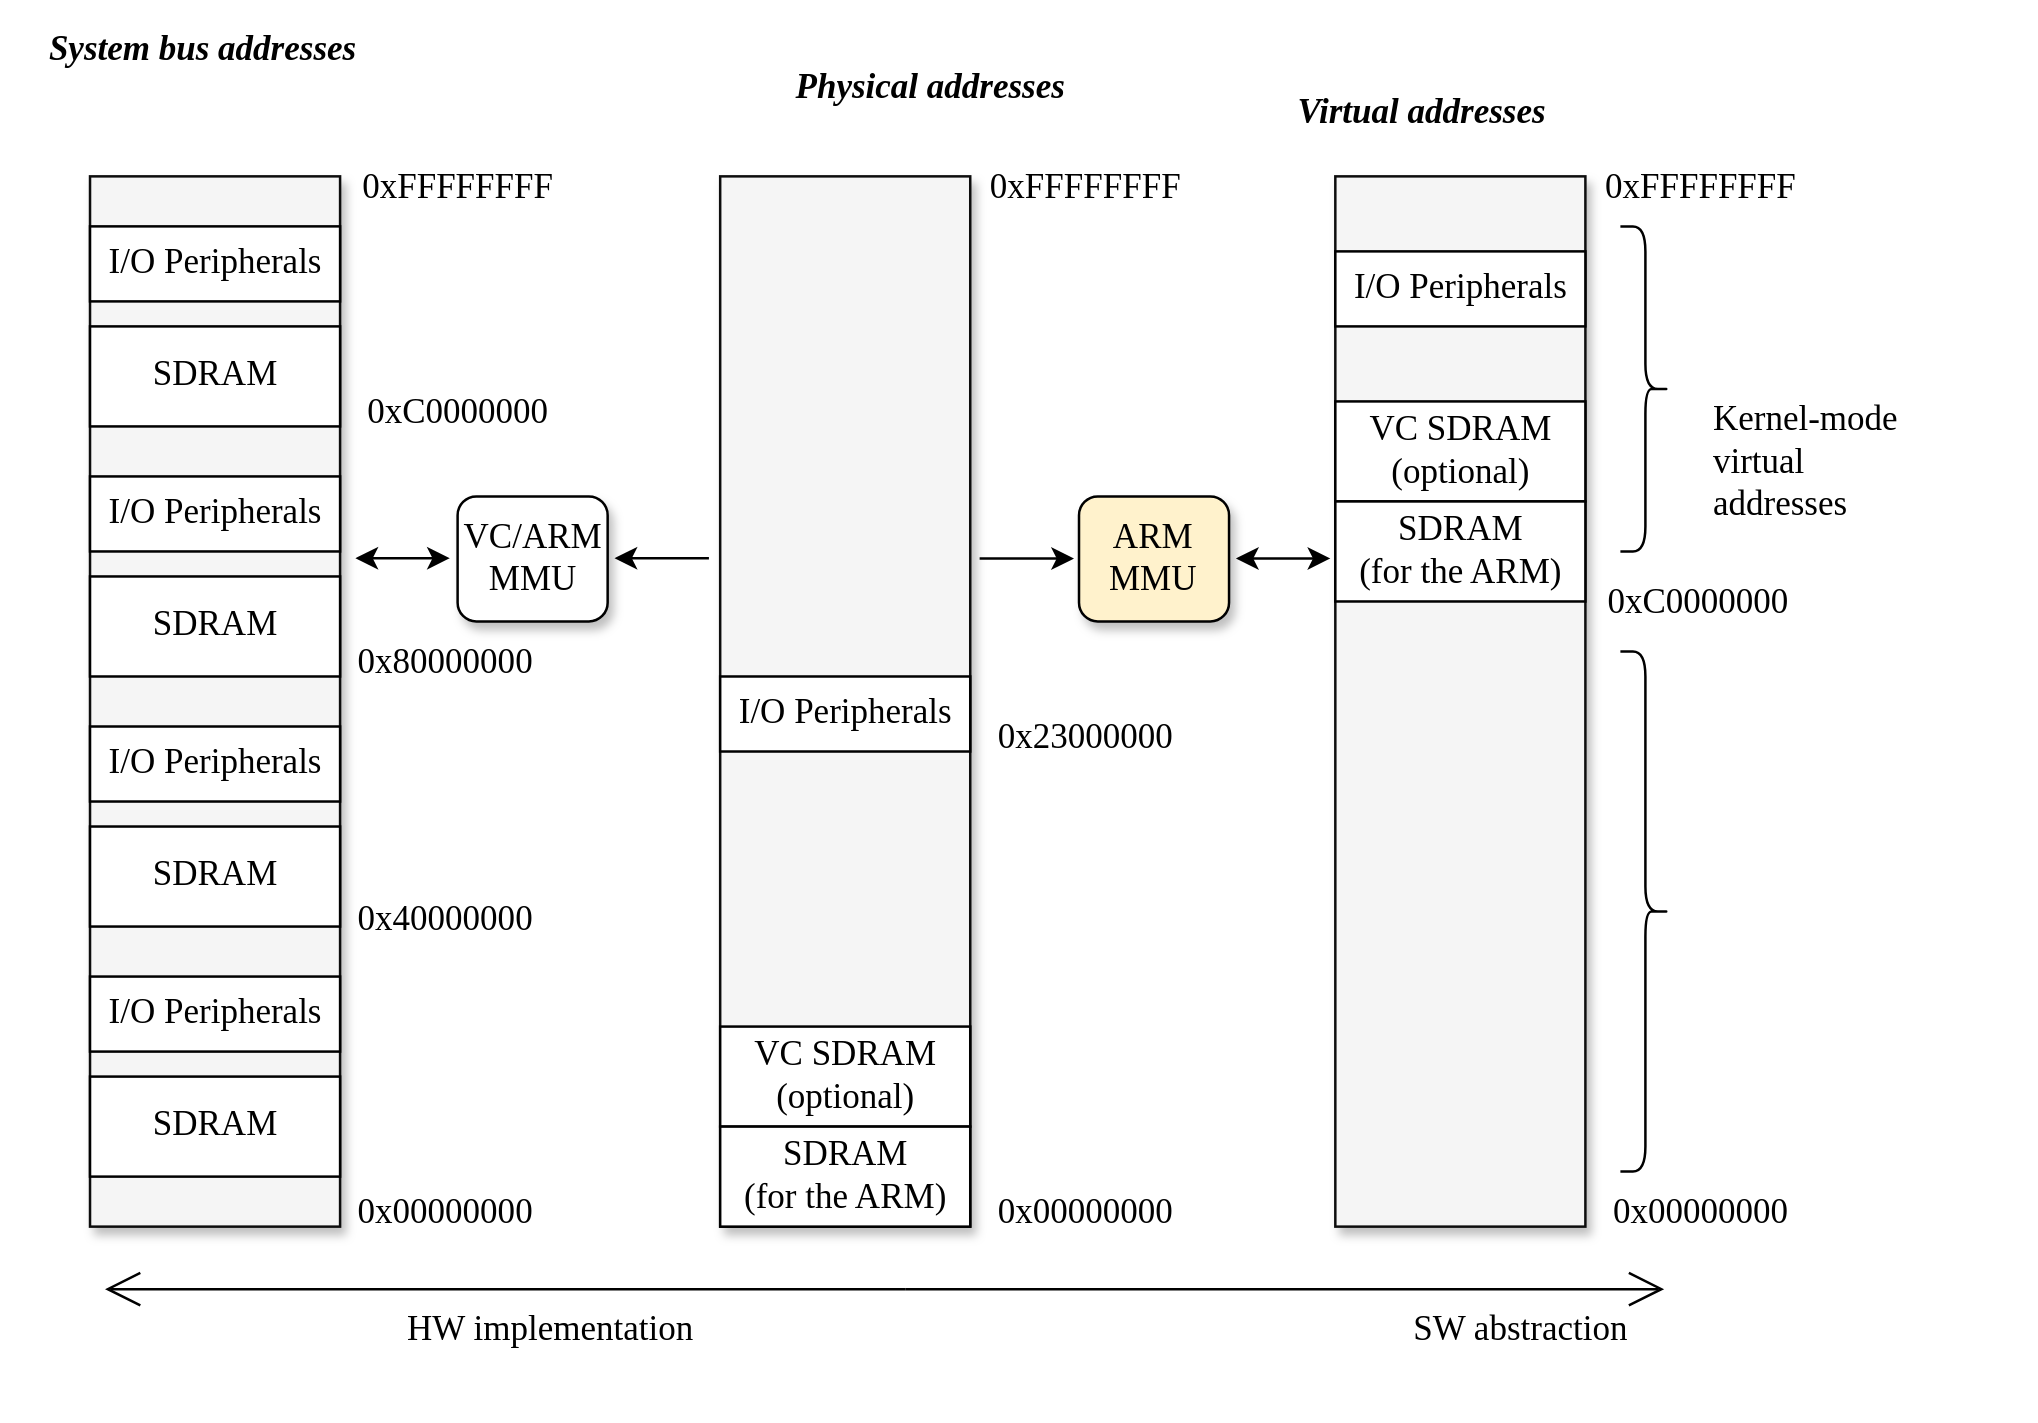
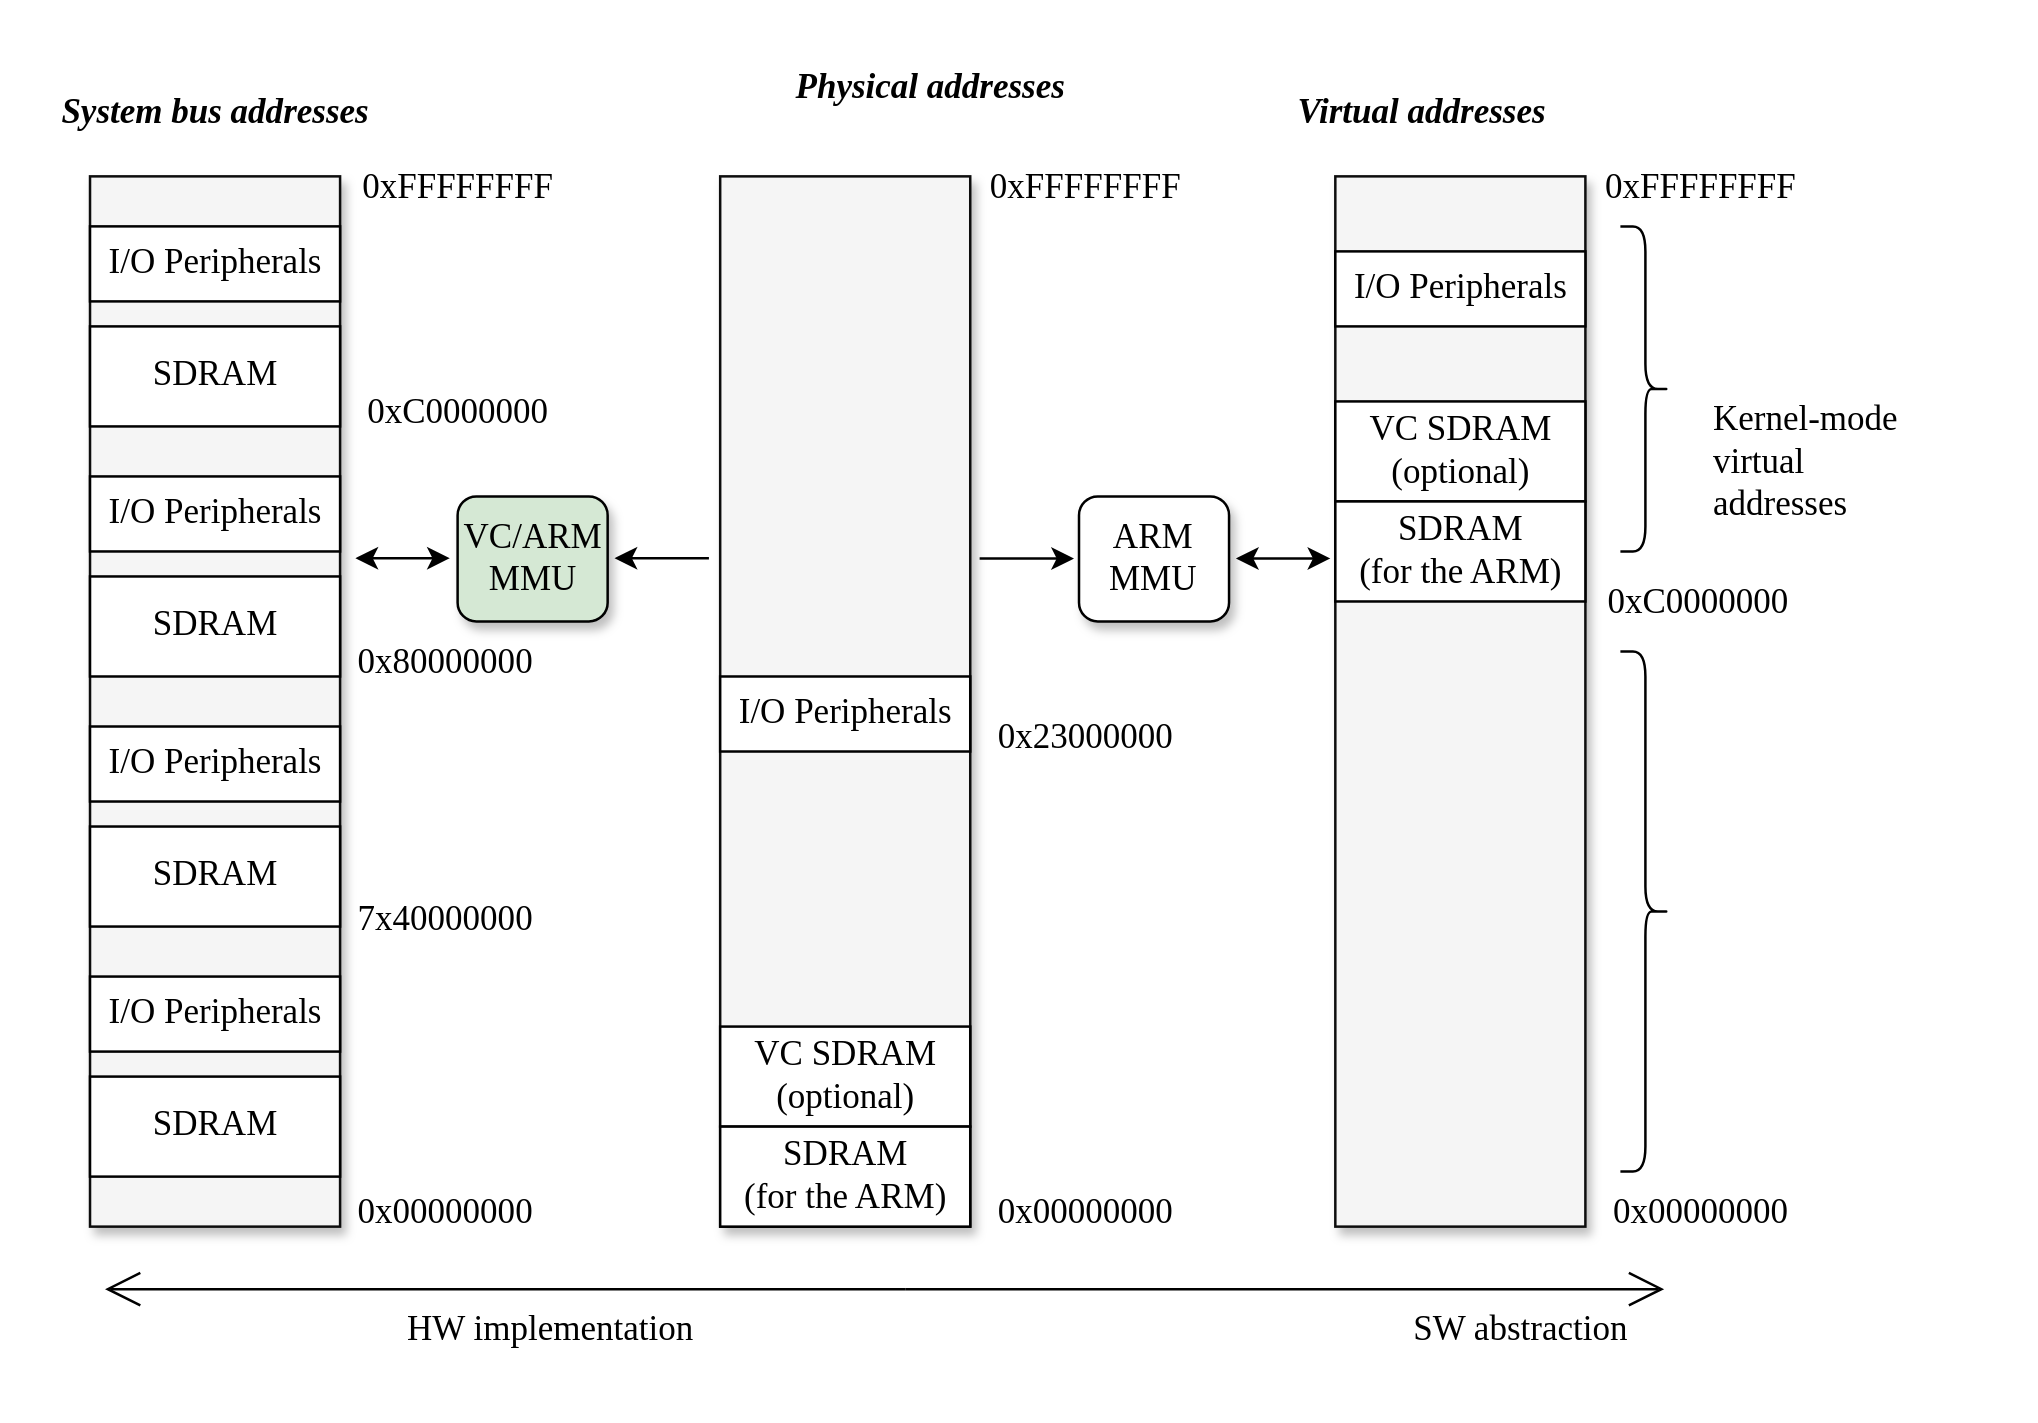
node "System bus addresses": moved (203, 51) -> (215, 114)
node "VC/ARM MMU": fillcolor #ffffff -> #d5e8d4
node "ARM MMU": fillcolor #fff2cc -> #ffffff
node "0x40000000": label "0x40000000" -> "7x40000000"
